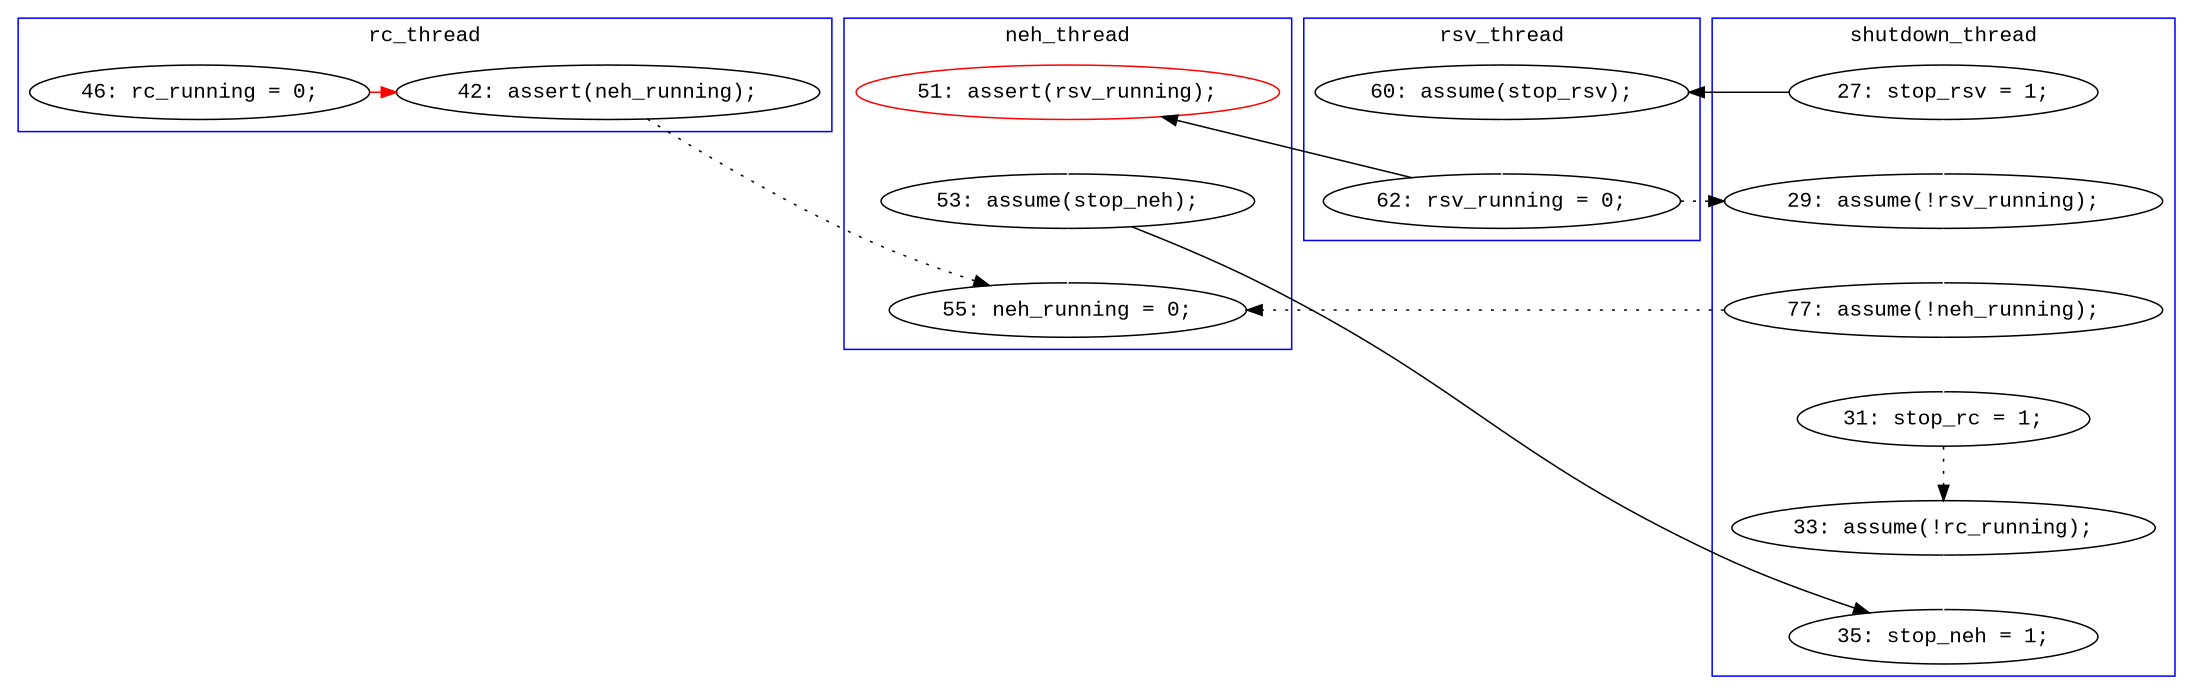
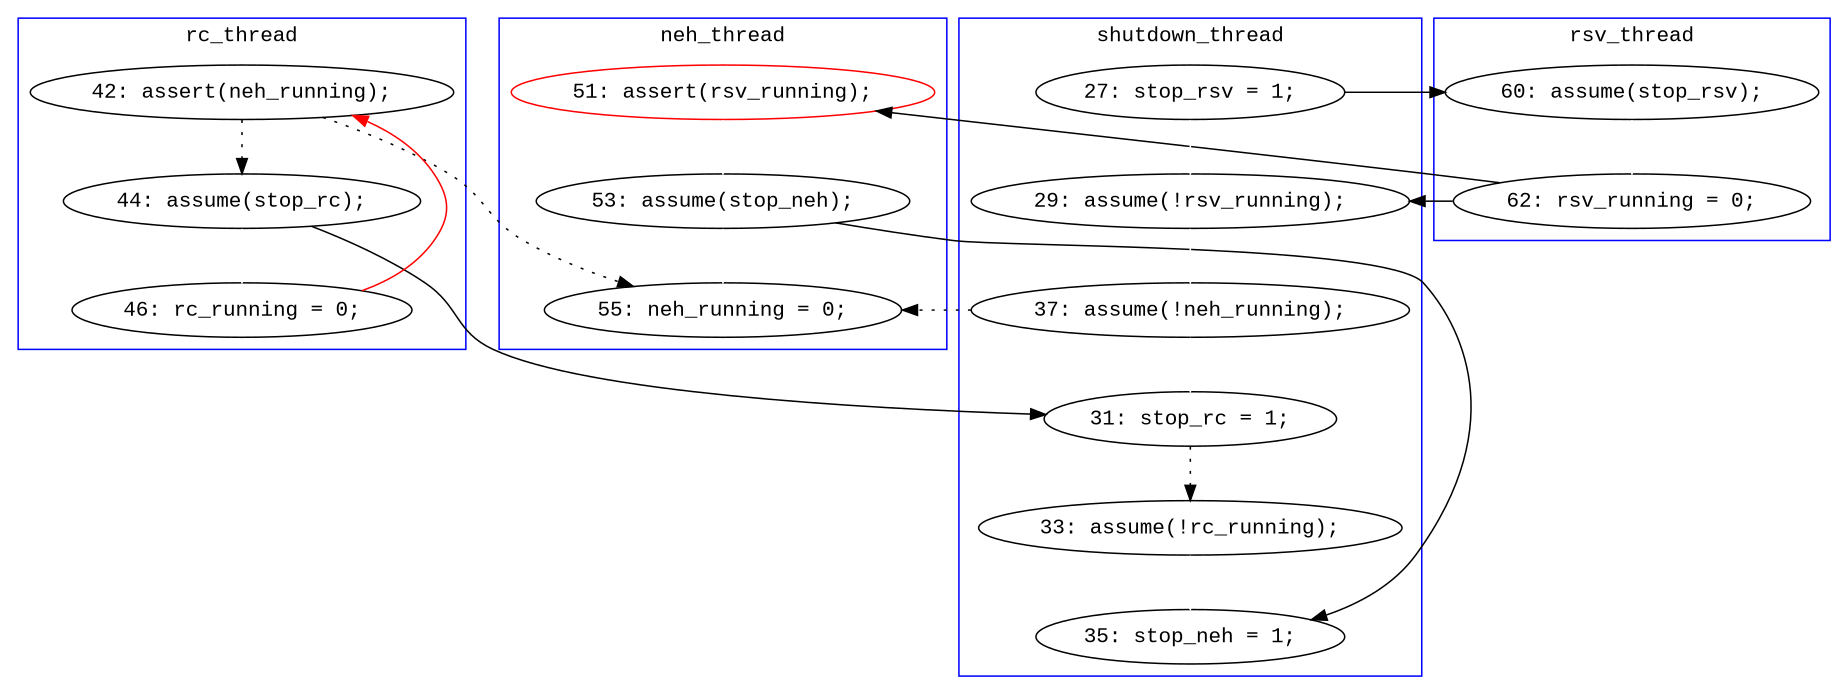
node "44: assume(stop_rc);": added
edge "62: rsv_running = 0;" -> "29: assume(!rsv_running);": style dotted -> solid
node "77: assume(!neh_running);": label "77: assume(!neh_running);" -> "37: assume(!neh_running);"
